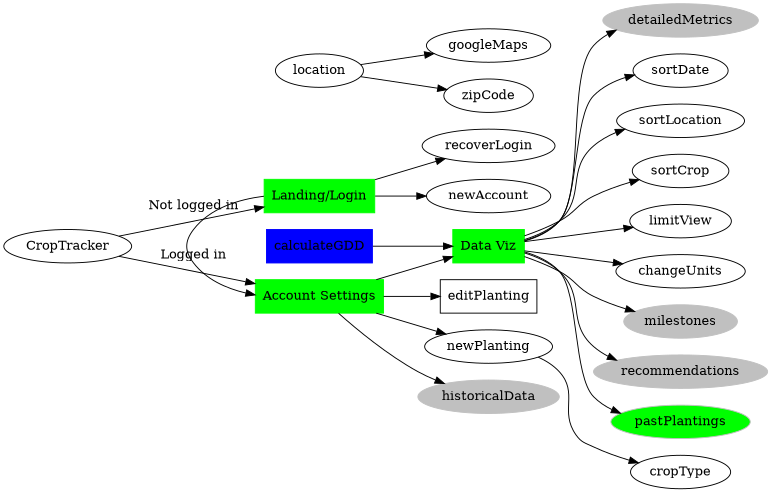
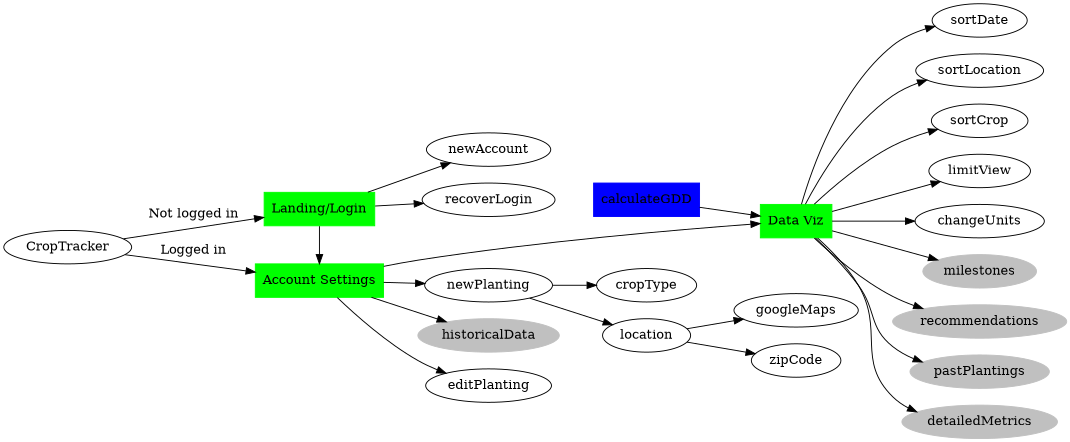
node "editPlanting": shape box -> ellipse
edge "newPlanting" -> "location": added
node "pastPlantings": fillcolor green -> grey
